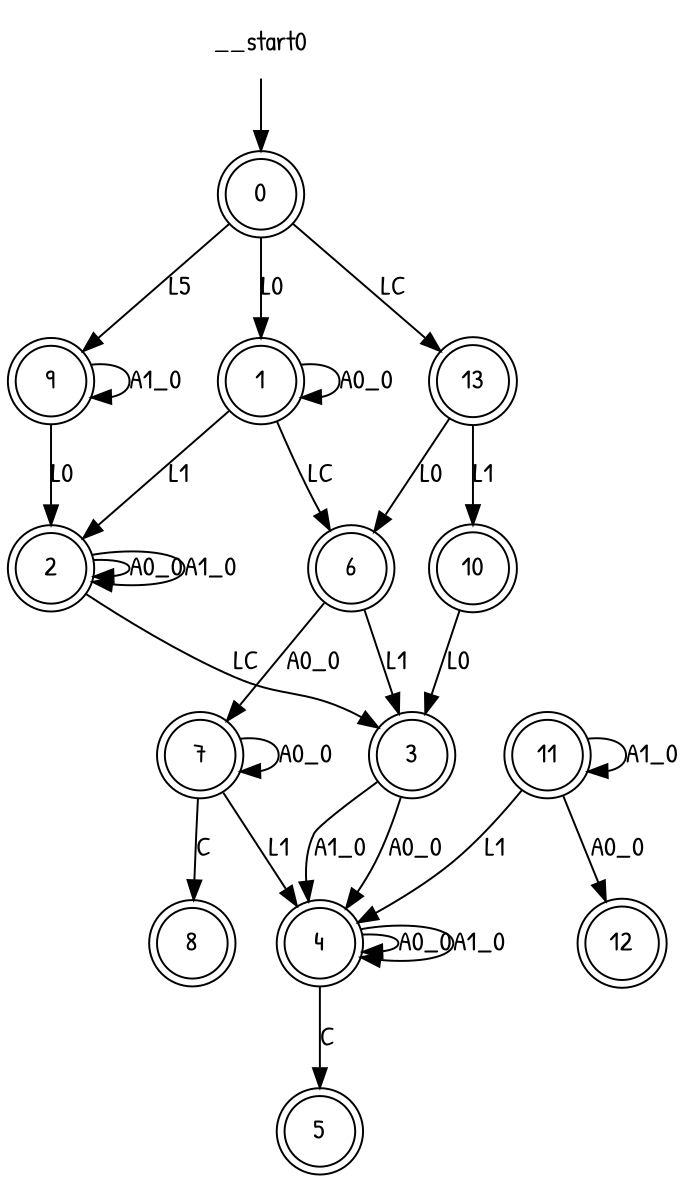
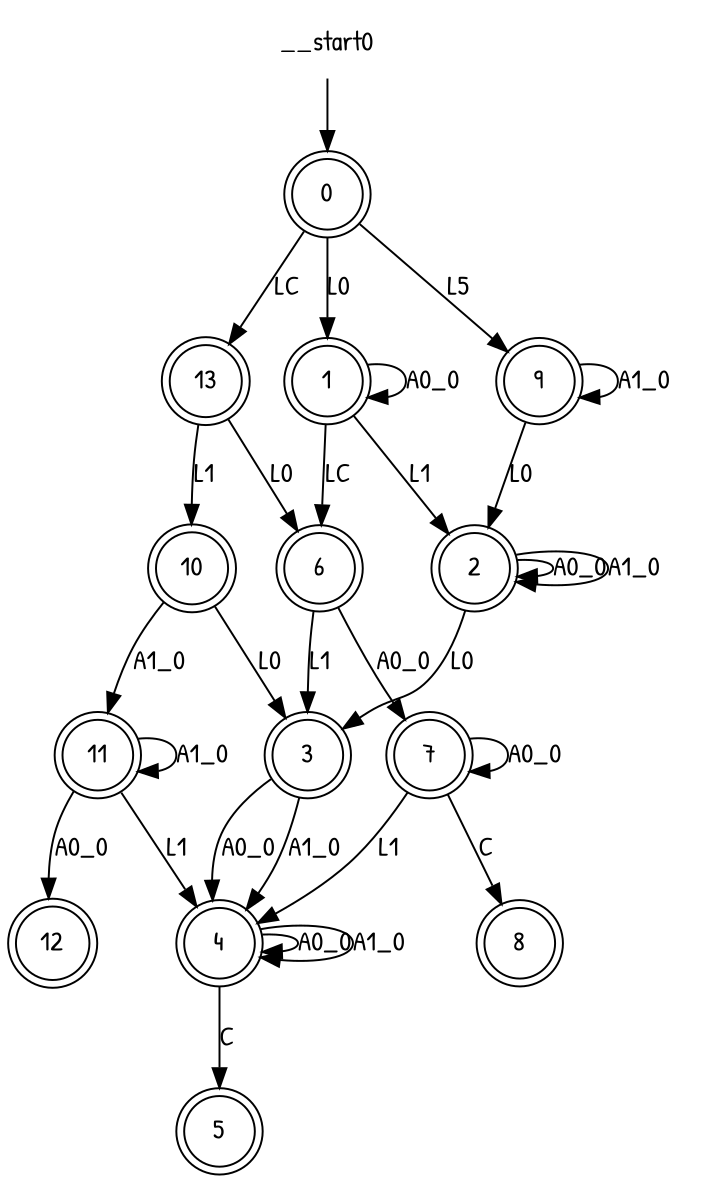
edge "10" -> "11": added, label "A1_0"
edge "2" -> "3": label "LC" -> "L0"
